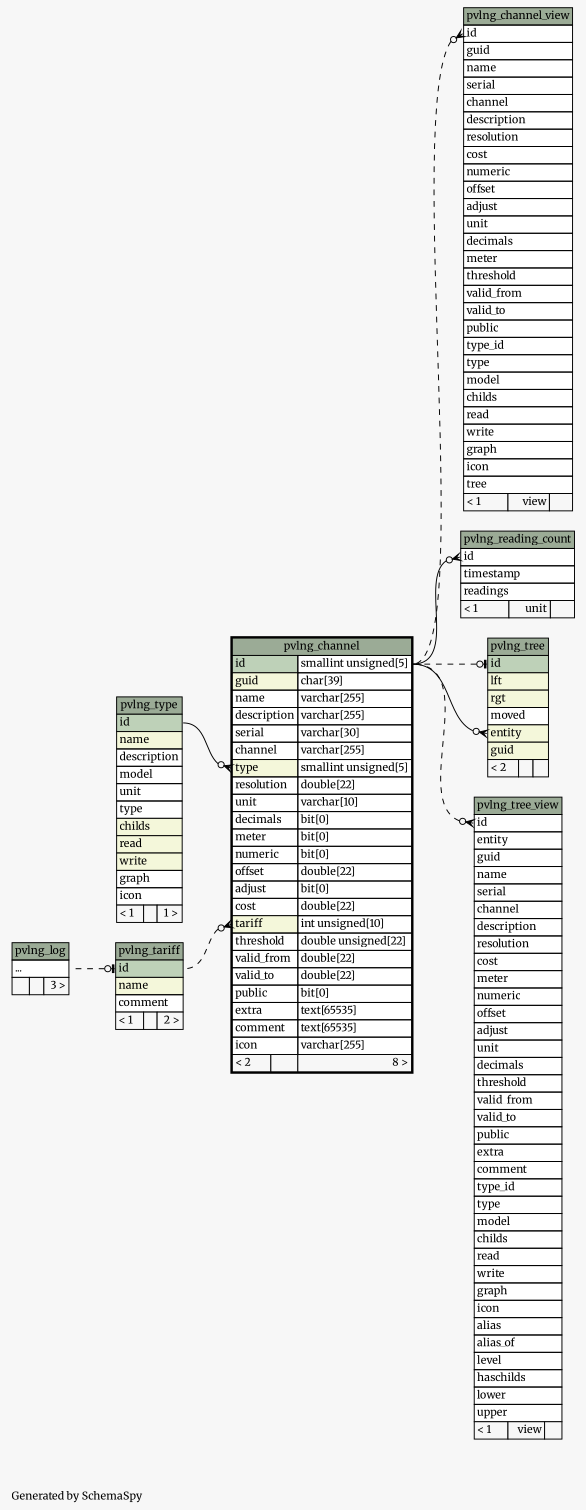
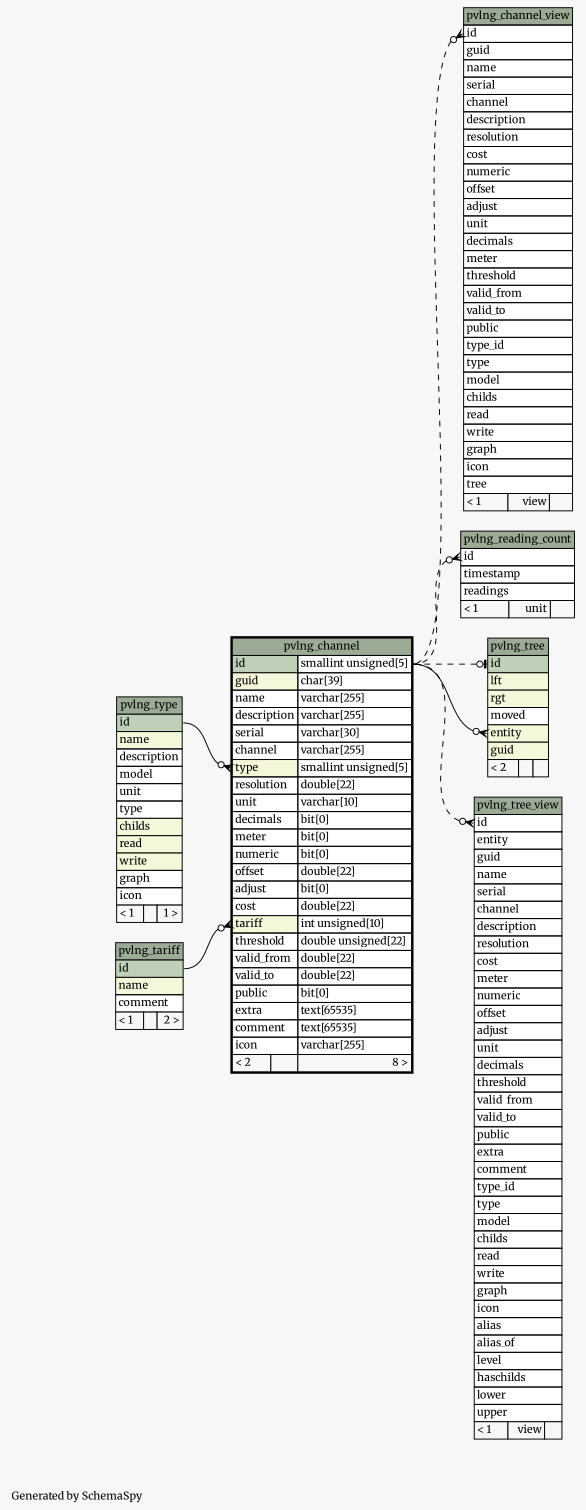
edge "pvlng_channel" -> "pvlng_reading_count": style solid -> dashed
edge "pvlng_tariff" -> "pvlng_channel": style dashed -> solid
node "pvlng_log": removed
